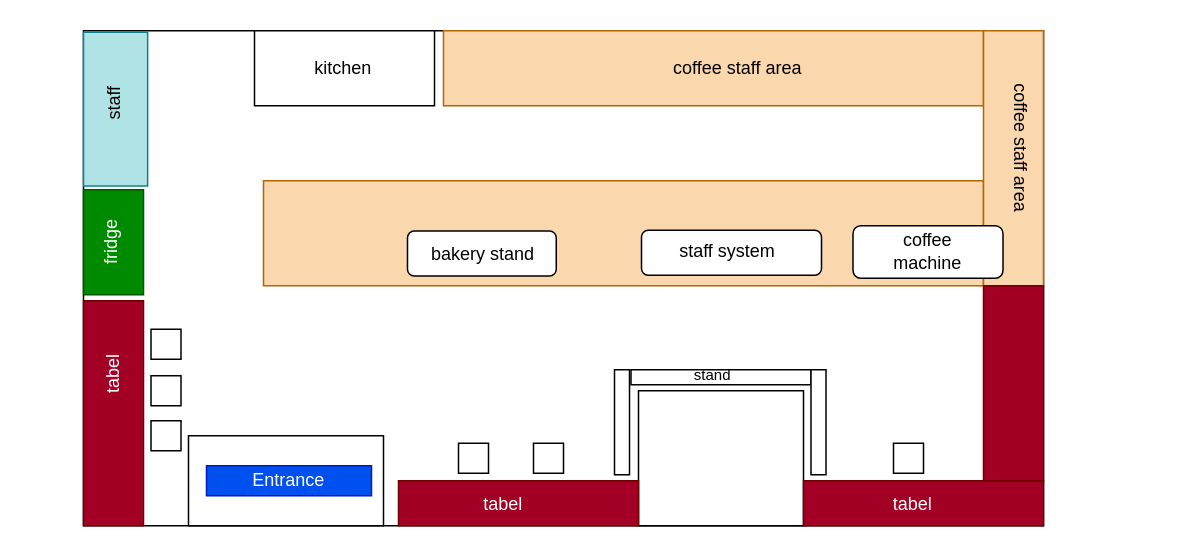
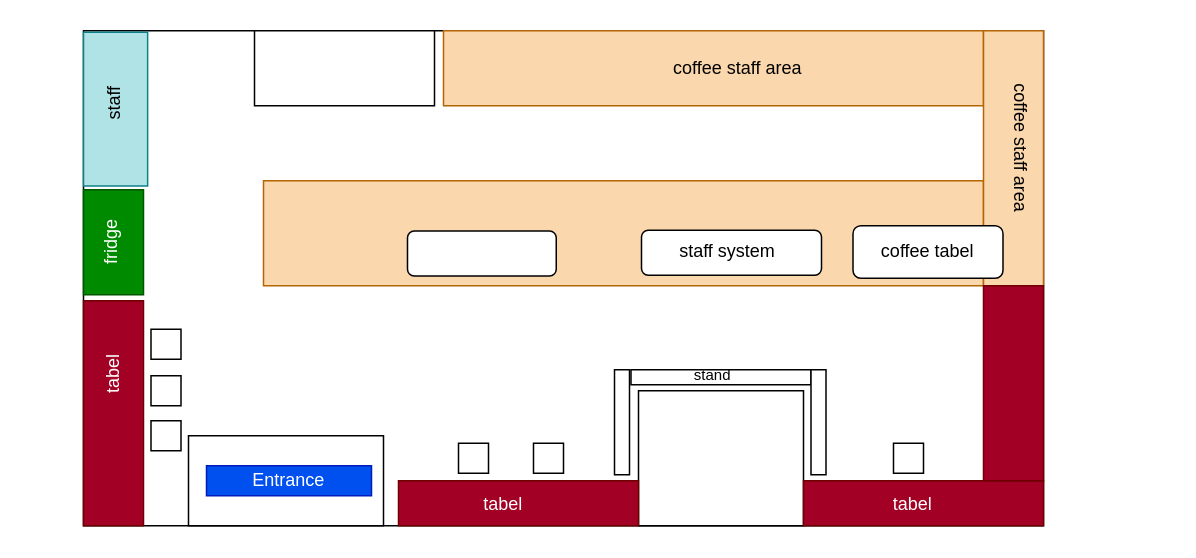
node "kitchen": removed
node "coffee machine": label "coffee machine" -> "coffee tabel"
node "bakery stand": removed
